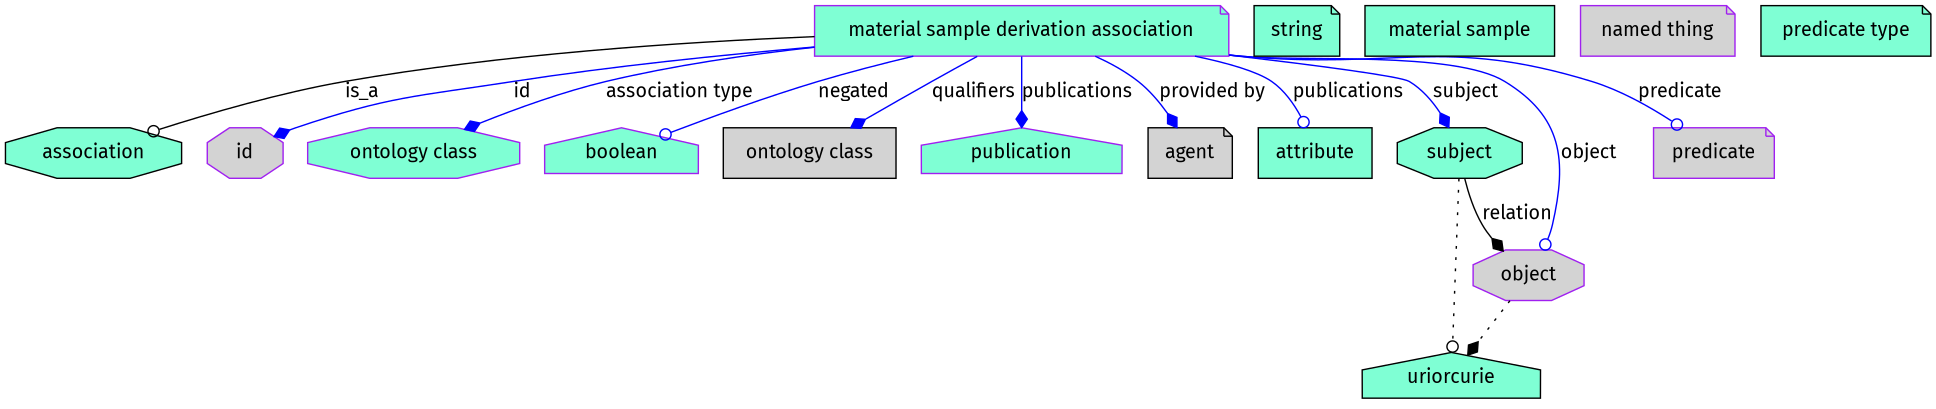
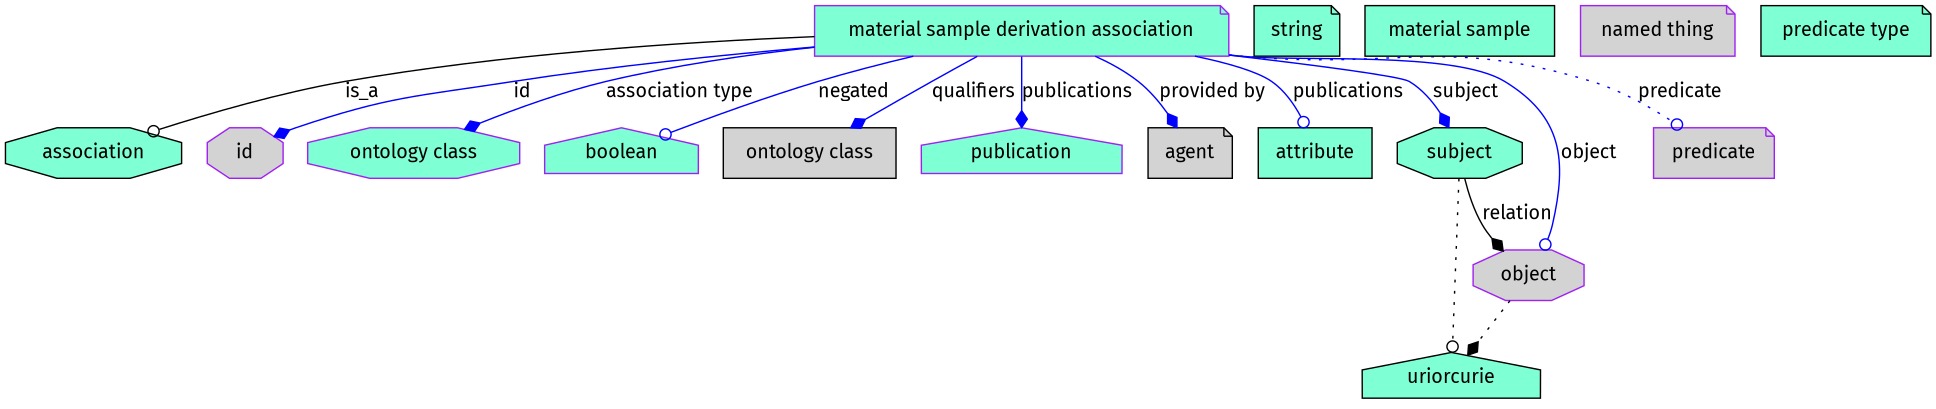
edge "material sample derivation association" -> "predicate": style solid -> dotted
